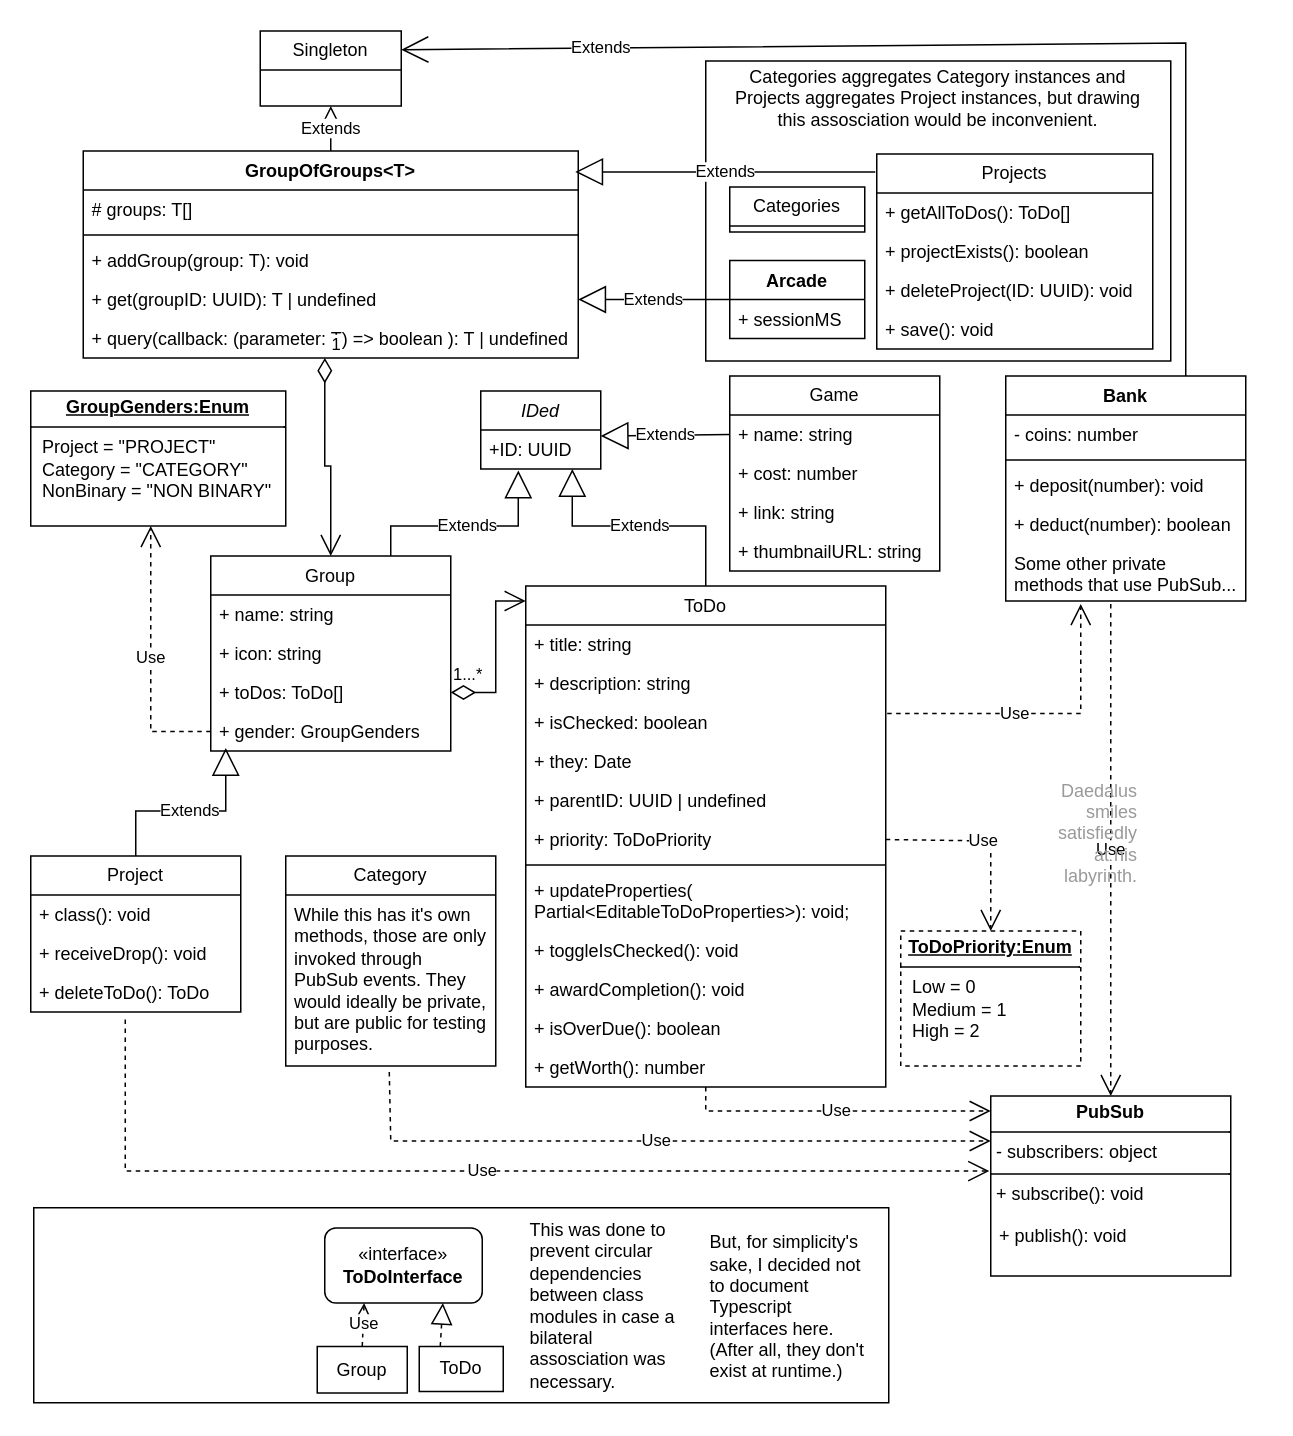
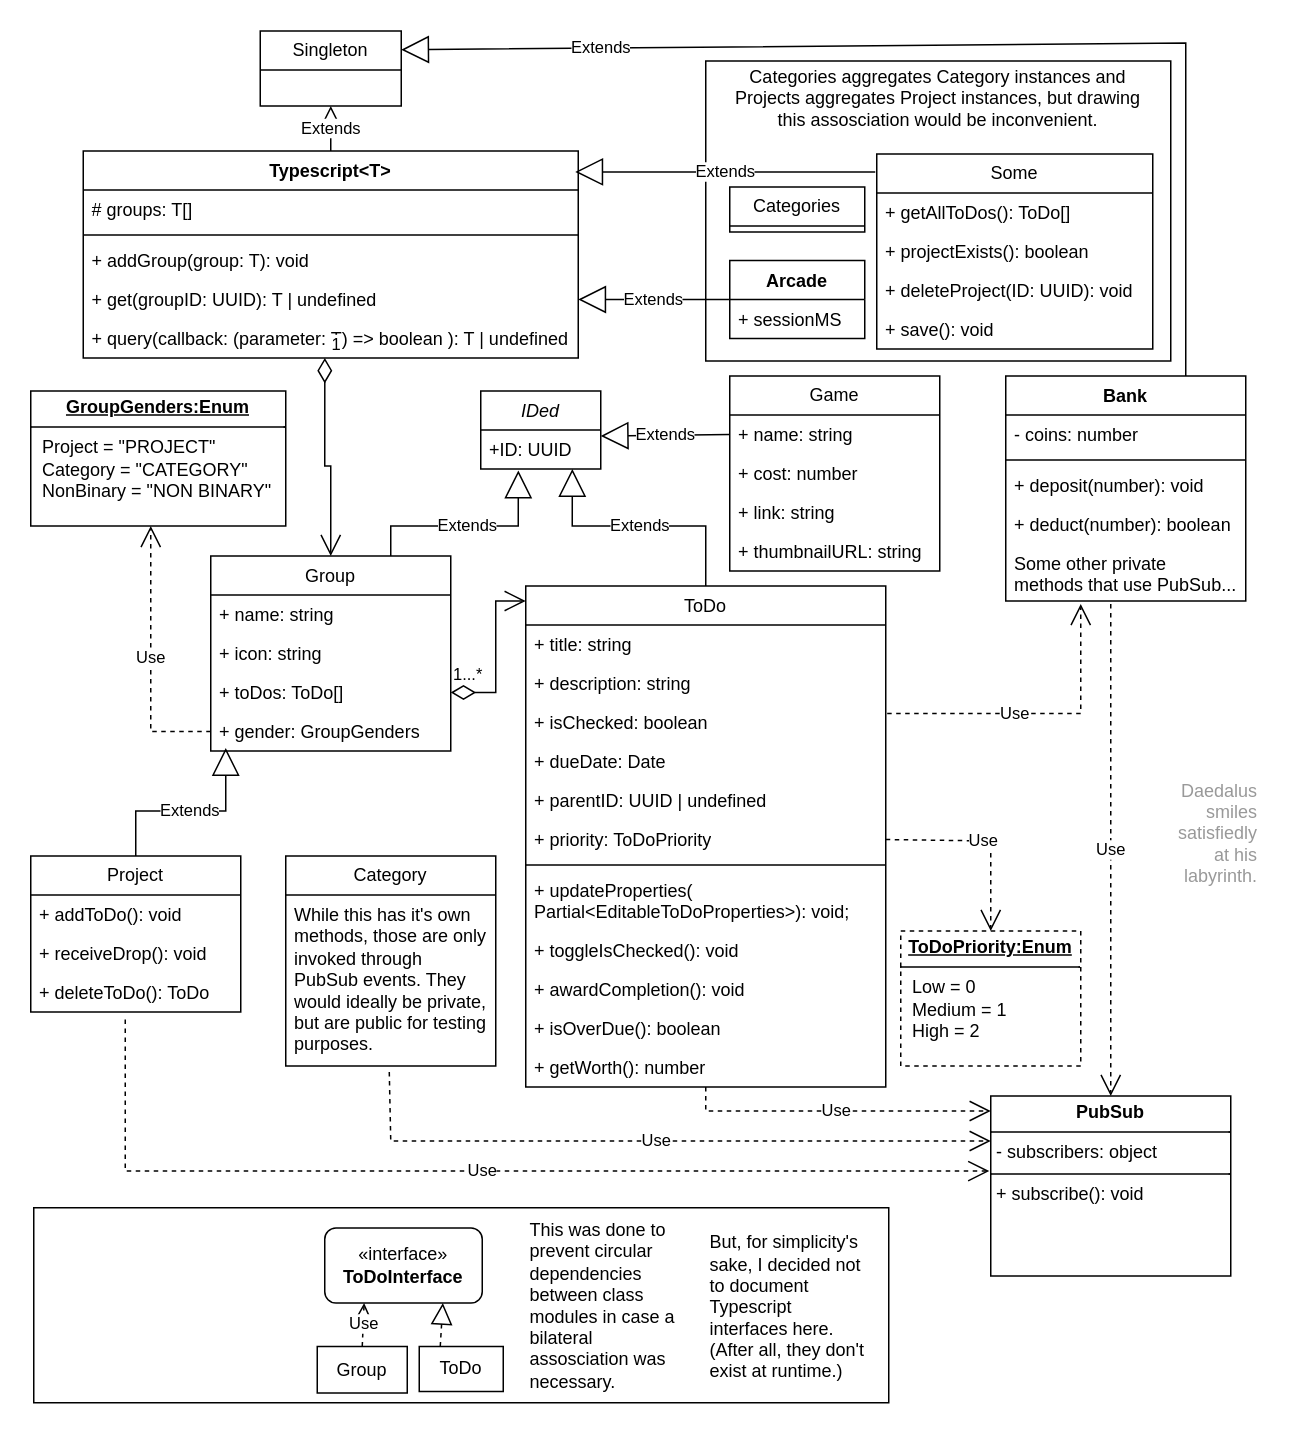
edge "Bank" -> "Singleton": arrowhead open -> block
node "GroupOfGroups<T>": label "GroupOfGroups<T>" -> "Typescript<T>"
node "Projects": label "Projects" -> "Some"
node "+ they: Date": label "+ they: Date" -> "+ dueDate: Date"
node "Daedalus smiles satisfiedly at his labyrinth.": moved (1096, 833) -> (1216, 833)
node "+ class(): void": label "+ class(): void" -> "+ addToDo(): void"
node "+ publish(): void": removed
